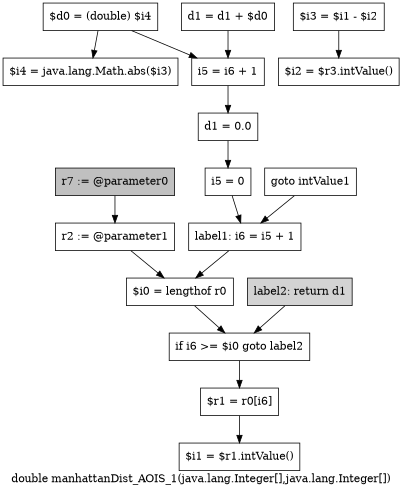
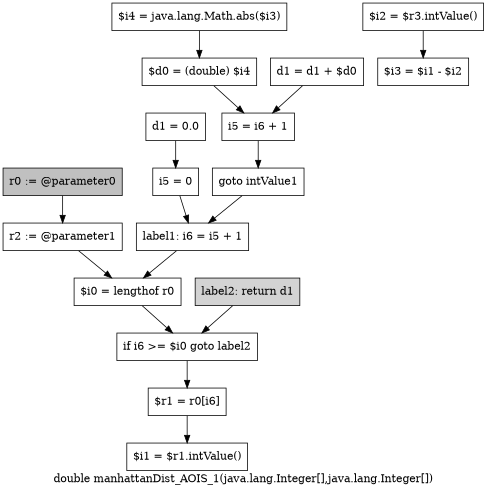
edge "$d0 = (double) $i4" -> "$i4 = java.lang.Math.abs($i3)": reversed
edge "$i3 = $i1 - $i2" -> "$i2 = $r3.intValue()": reversed
edge "i5 = i6 + 1" -> "d1 = 0.0": now "i5 = i6 + 1" -> "goto intValue1"
node "r7 := @parameter0": label "r7 := @parameter0" -> "r0 := @parameter0"
